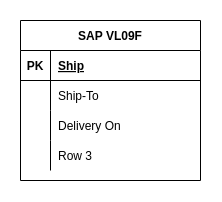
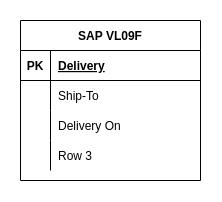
node "Ship": label "Ship" -> "Delivery"
